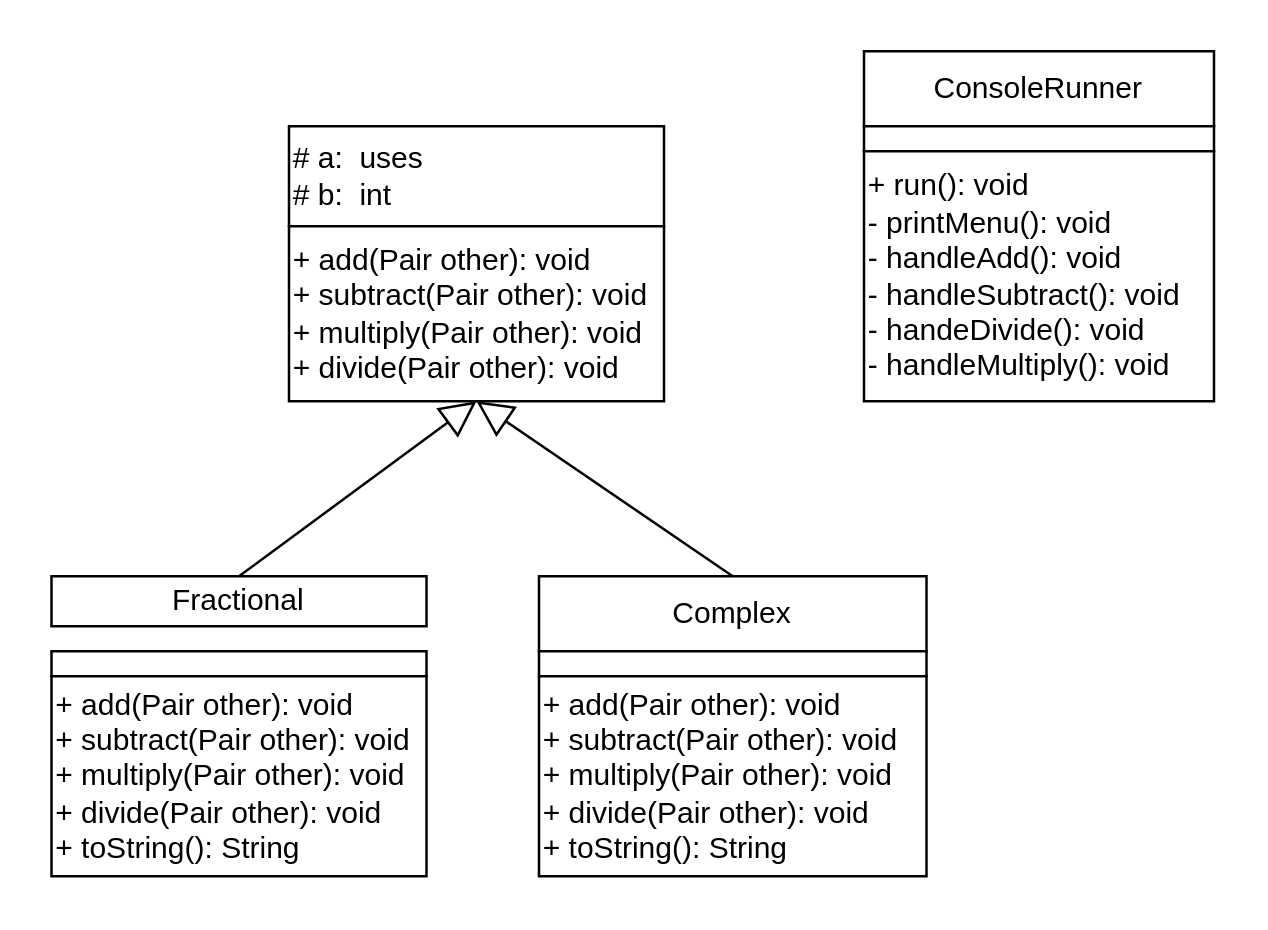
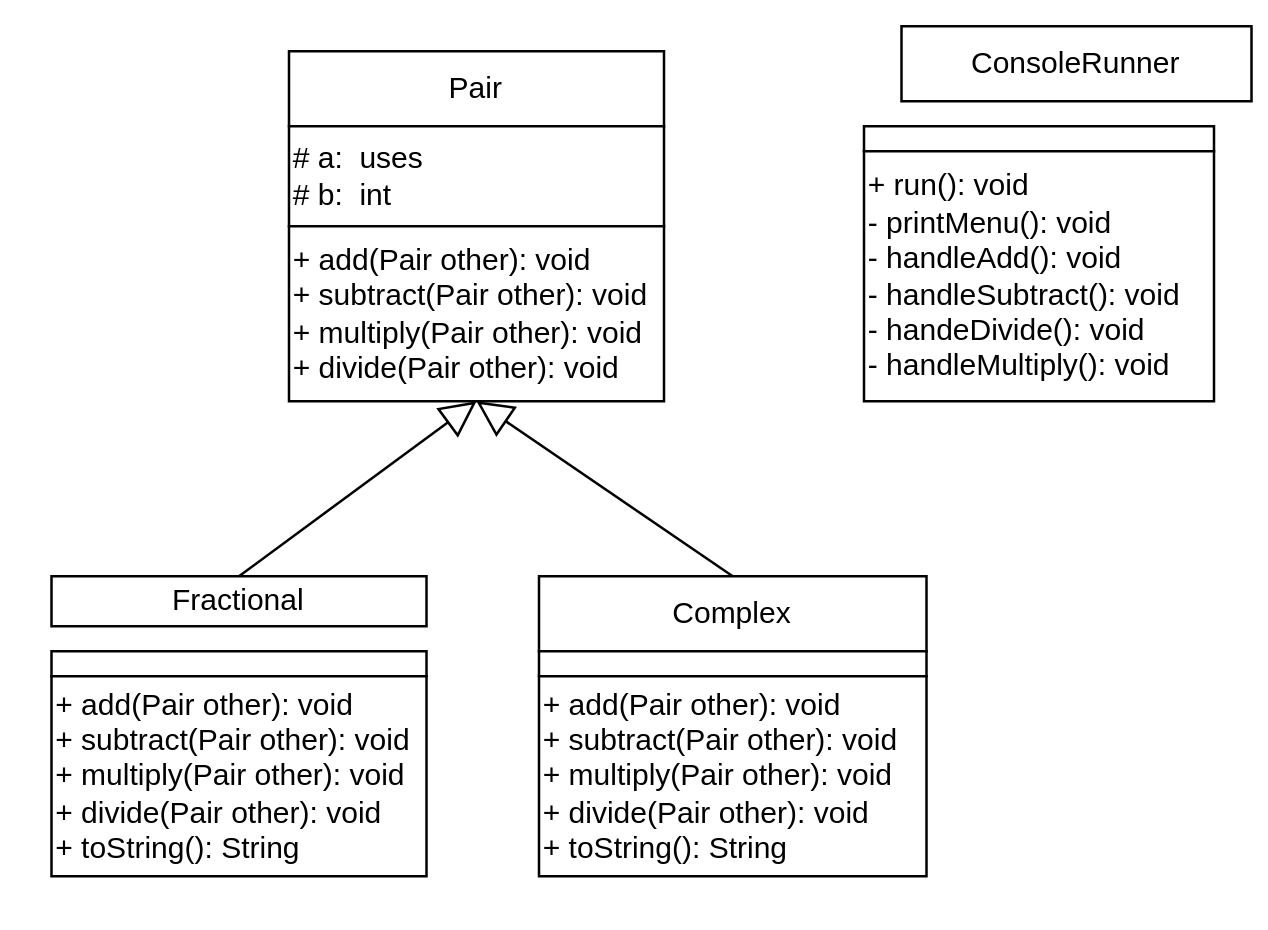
node "Pair": added
node "ConsoleRunner": moved (1039, 89) -> (1076, 64)
